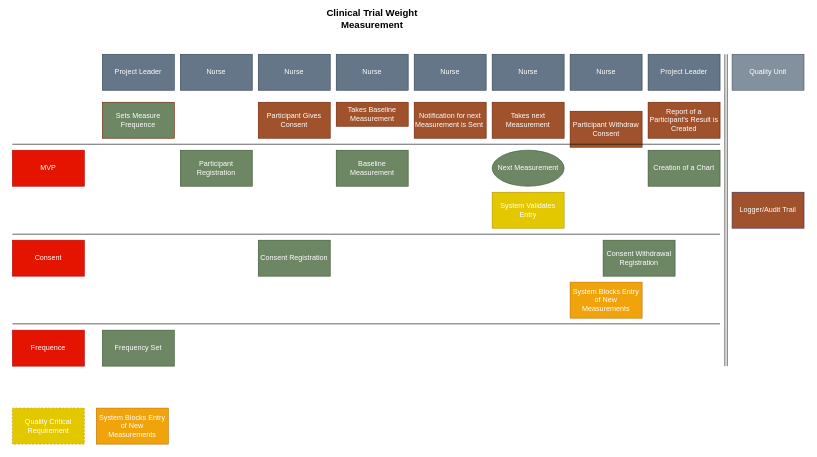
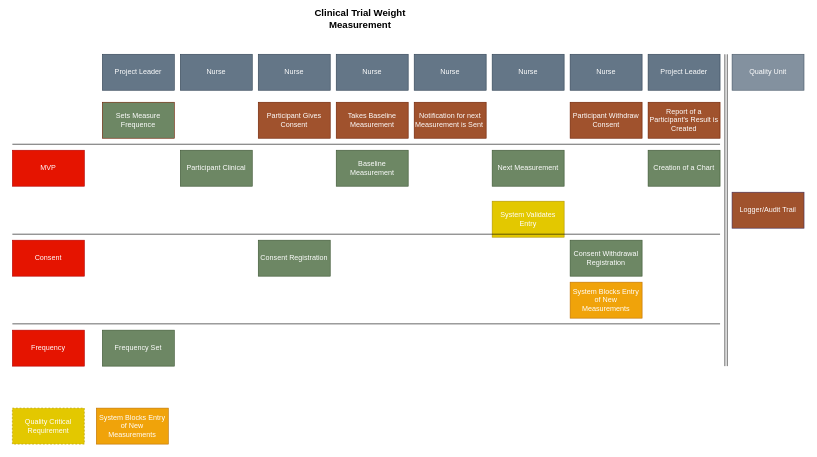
node "Clinical Trial Weight Measurement": moved (372, 18) -> (360, 18)
node "Takes Baseline Measurement": size 72x24 -> 72x36
node "Takes next Measurement": removed
node "Participant Withdraw Consent": moved (606, 129) -> (606, 120)
node "Participant Registration": label "Participant Registration" -> "Participant Clinical"
node "Next Measurement": shape ellipse -> rectangle
node "System Validates Entry": moved (528, 210) -> (528, 219)
node "Consent Withdrawal Registration": moved (639, 258) -> (606, 258)
node "Frequence": label "Frequence" -> "Frequency"
